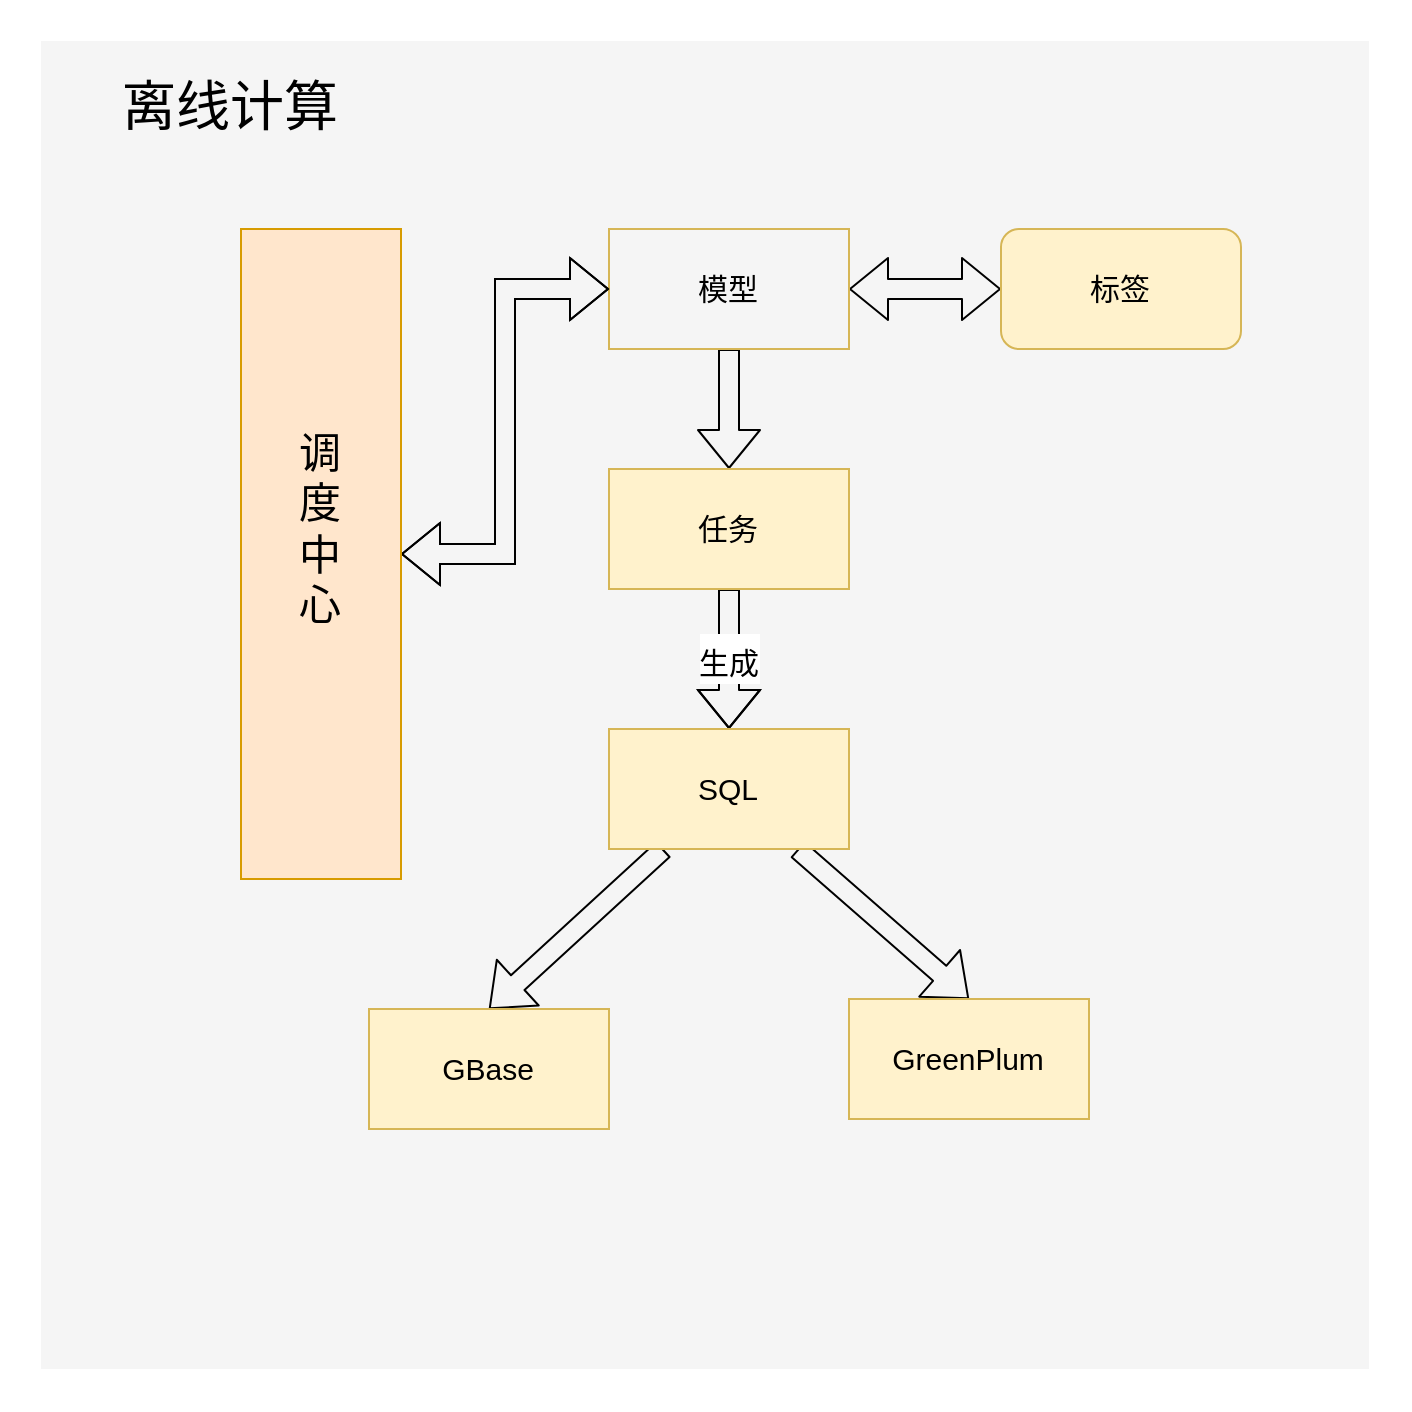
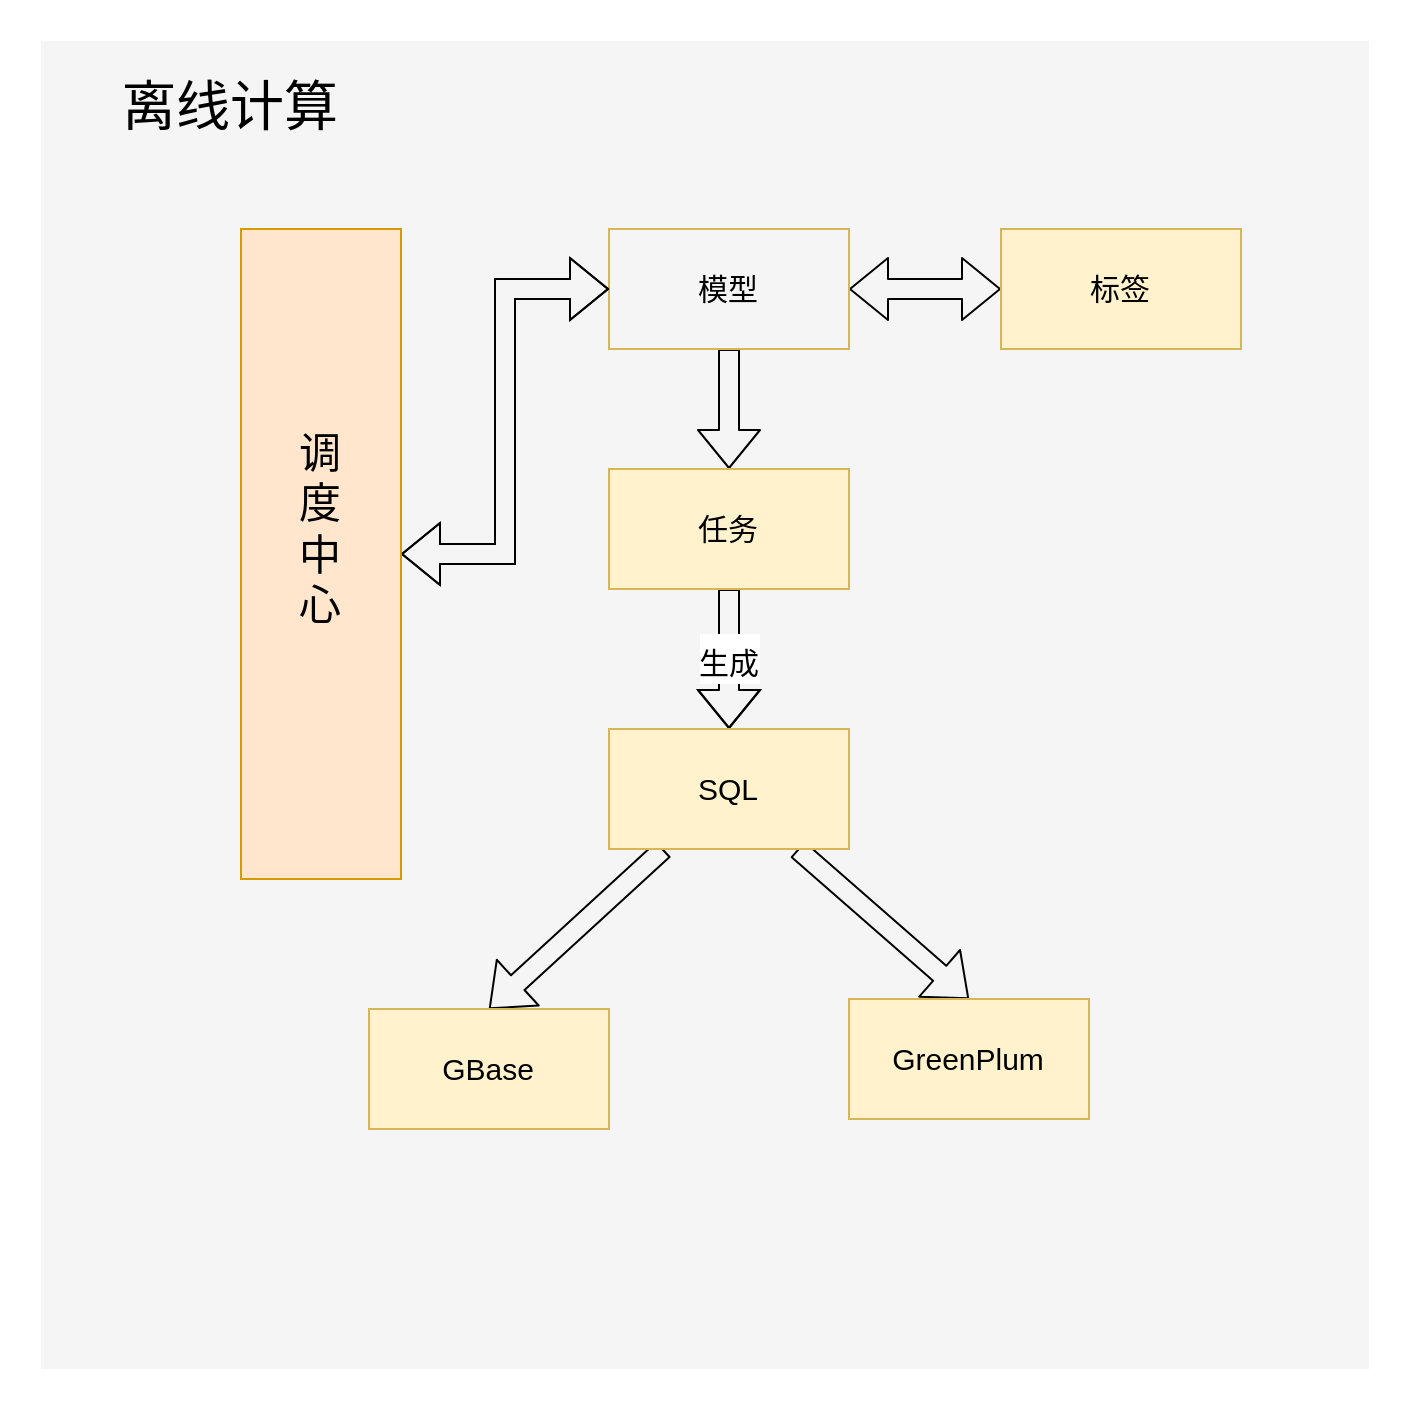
node "标签": shape rounded rectangle -> rectangle
